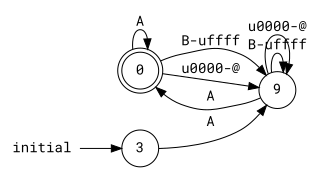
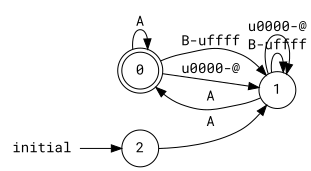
node "9": label "9" -> "1"
node "3": label "3" -> "2"
